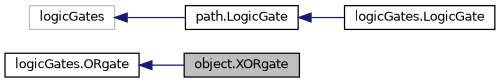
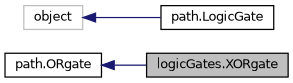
node "logicGates": label "logicGates" -> "object"
node "logicGates.LogicGate": removed
node "logicGates.ORgate": label "logicGates.ORgate" -> "path.ORgate"
node "object.XORgate": label "object.XORgate" -> "logicGates.XORgate"
